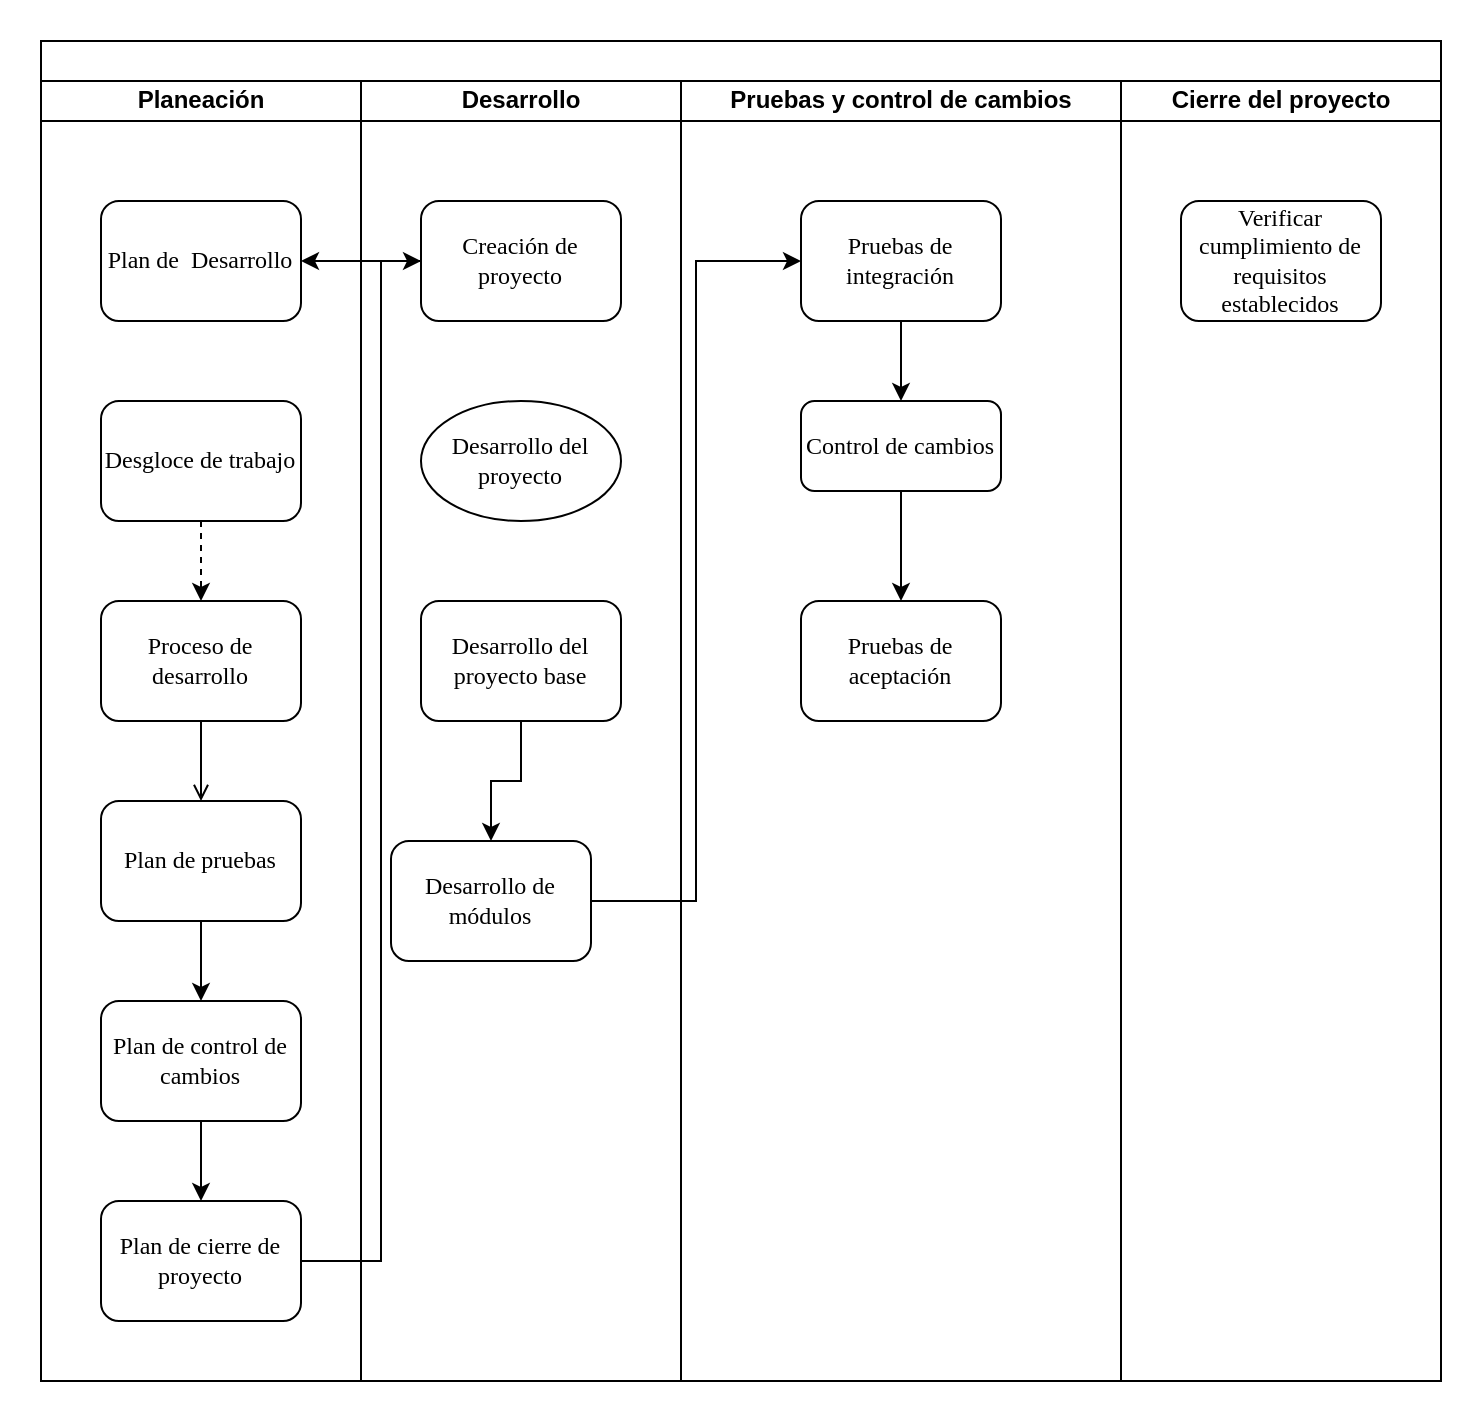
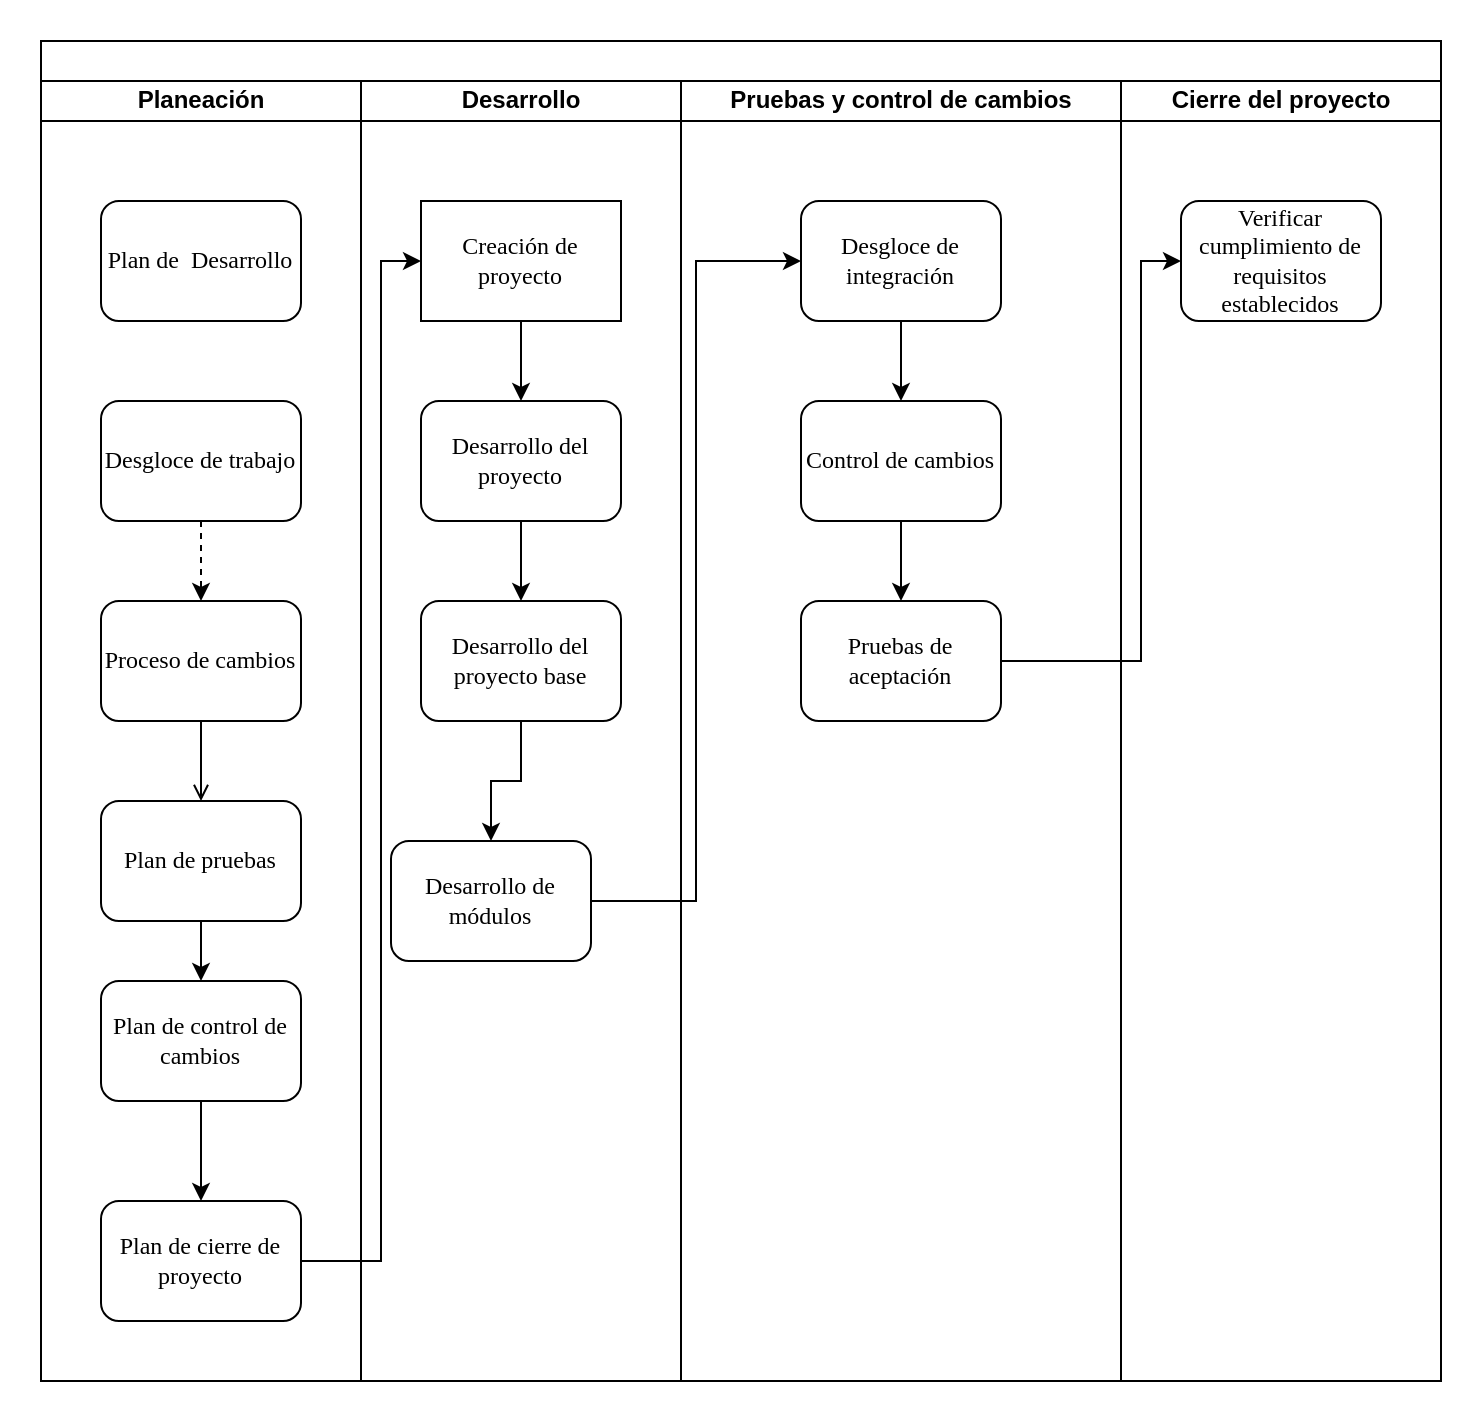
edge "Creación de proyecto" -> "Plan de Desarrollo": now "Creación de proyecto" -> "Desarrollo del proyecto"
node "Creación de proyecto": shape rounded rectangle -> rectangle
node "Pruebas de integración": label "Pruebas de integración" -> "Desgloce de integración"
node "Control de cambios": size 200x90 -> 200x120
edge "Pruebas de aceptación" -> "Verificar cumplimiento de requisitos establecidos": added
node "Desarrollo del proyecto": shape ellipse -> rounded rectangle
edge "Desarrollo del proyecto" -> "Desarrollo del proyecto base": added
node "Proceso de desarrollo": label "Proceso de desarrollo" -> "Proceso de cambios"
node "Plan de control de cambios": moved (201, 1061) -> (201, 1041)
